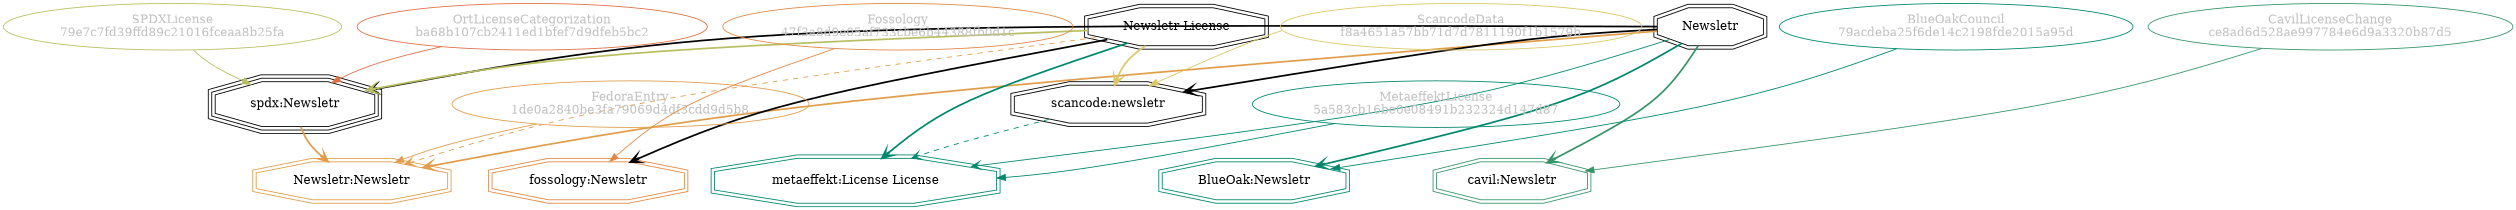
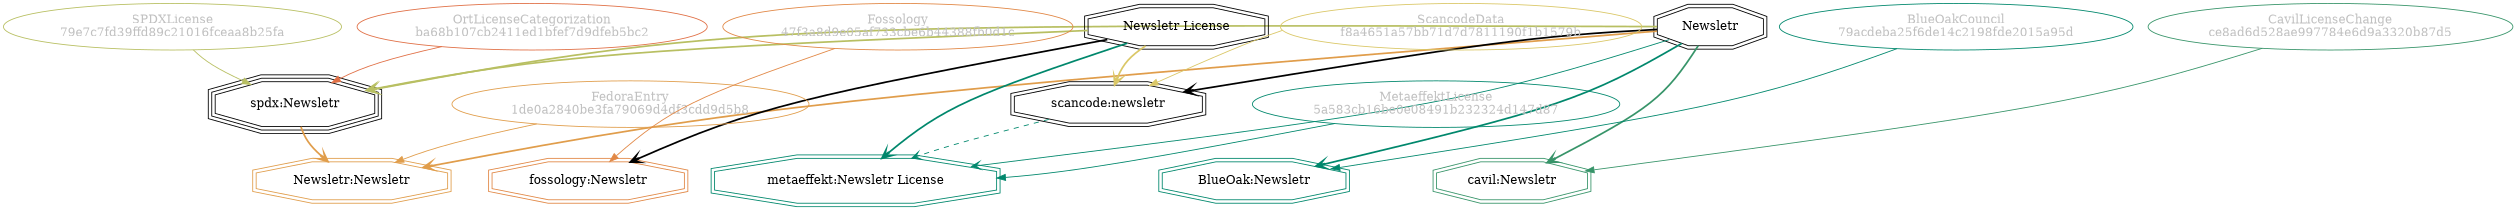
edge "Newsletr" -> "spdx:Newsletr": color black -> #b8bf62
edge "Newsletr License" -> "Newsletr:Newsletr": removed
node "metaeffekt:License License": label "metaeffekt:License License" -> "metaeffekt:Newsletr License"
